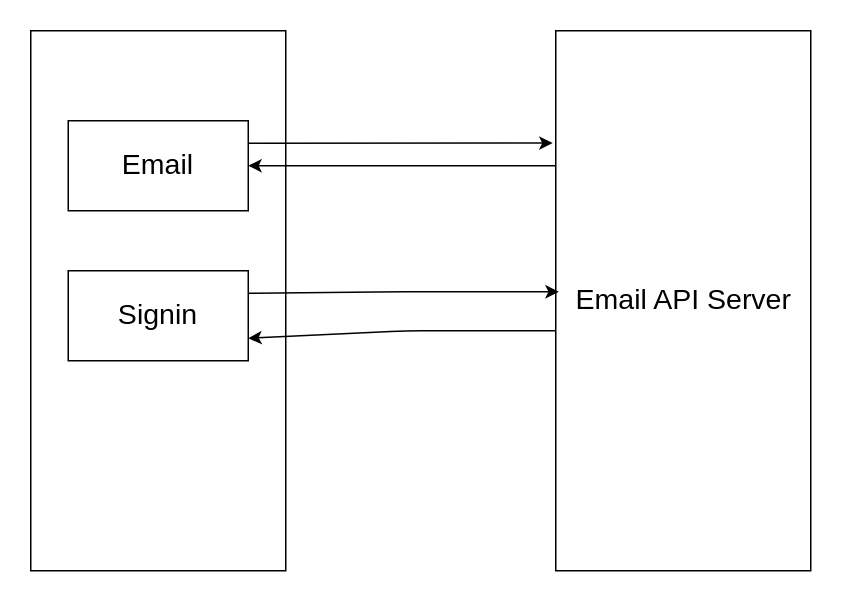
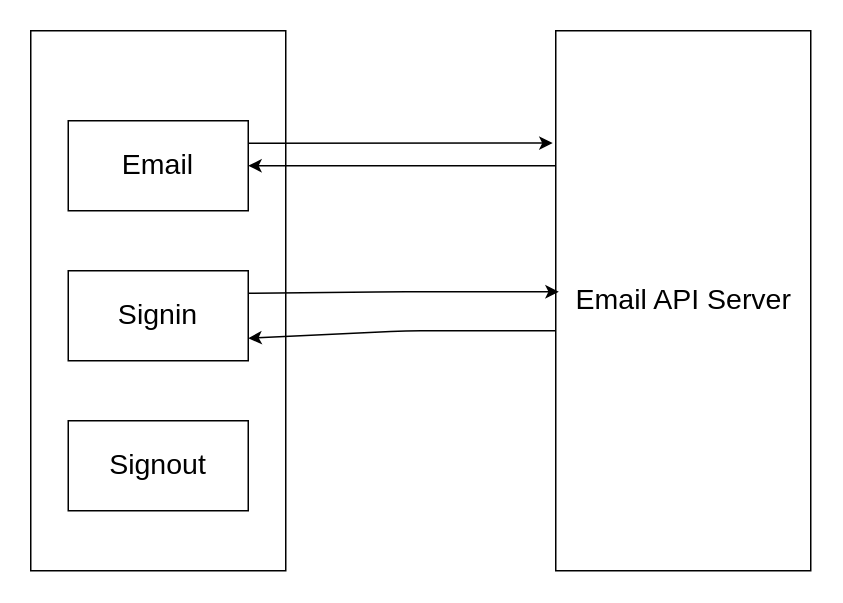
node "Signout": added
